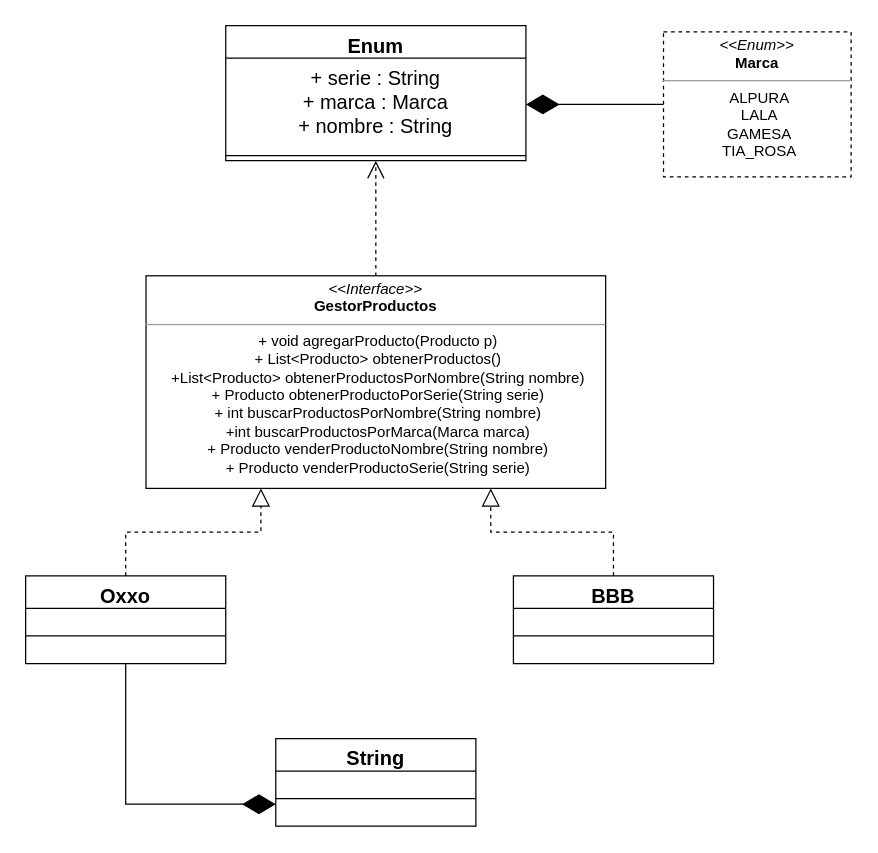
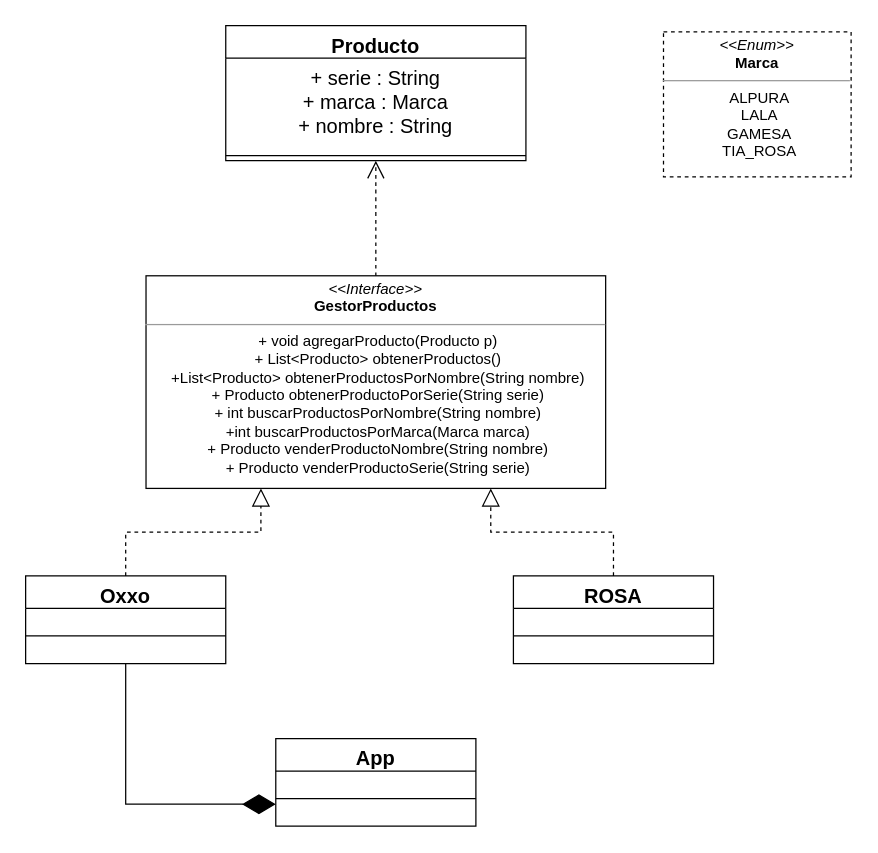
node "Enum": label "Enum" -> "Producto"
edge "<<Enum>> Marca ALPURA LALA GAMESA TIA_ROSA" -> "+ serie : String + marca : Marca + nombre : String": removed
node "BBB": label "BBB" -> "ROSA"
node "String": label "String" -> "App"
